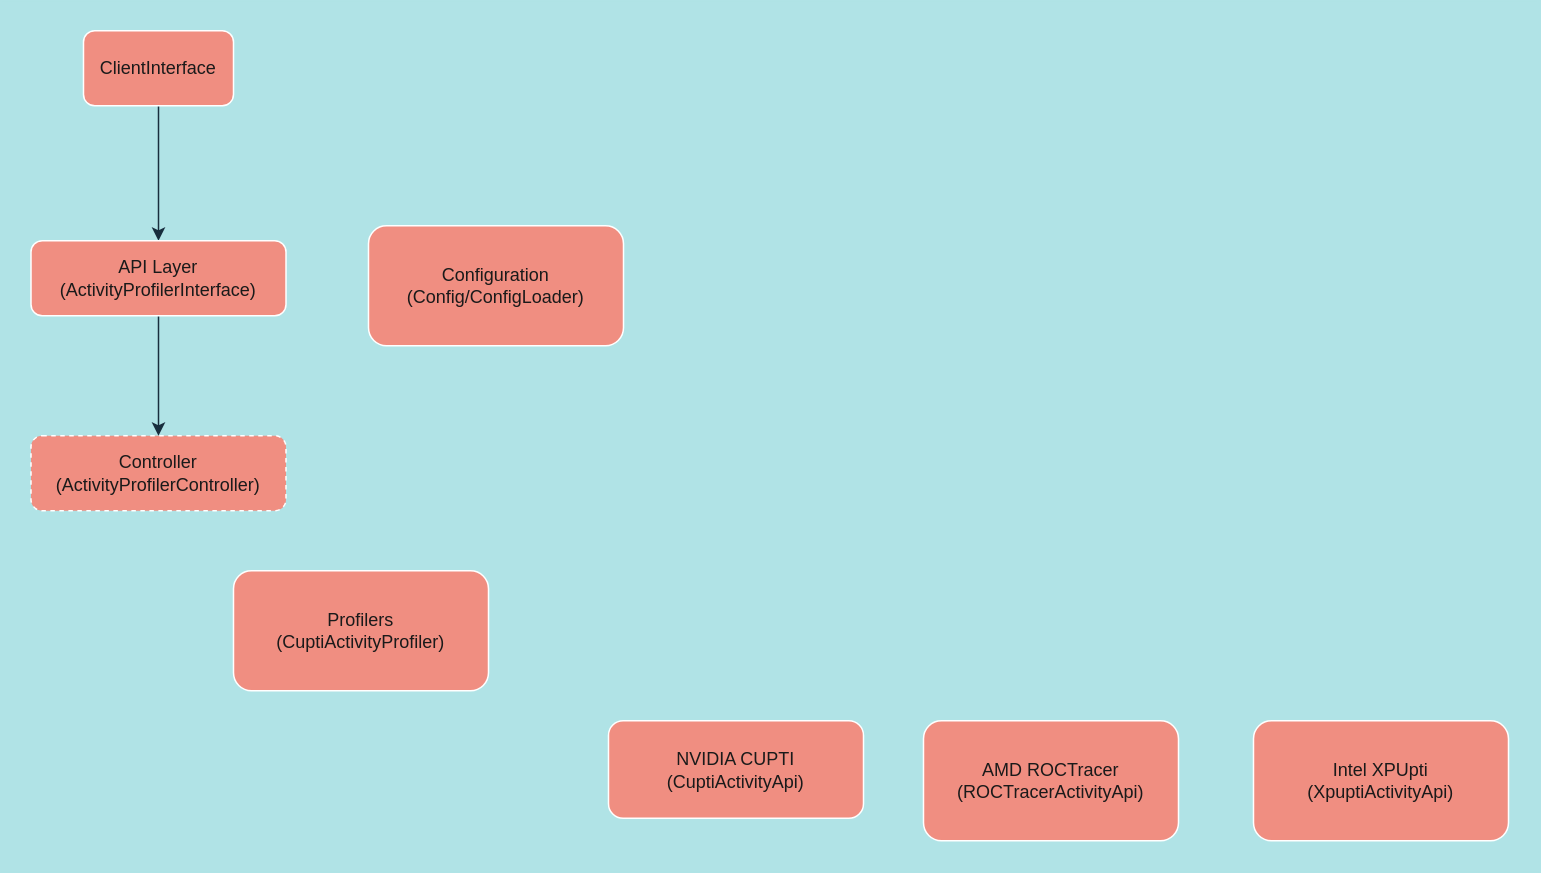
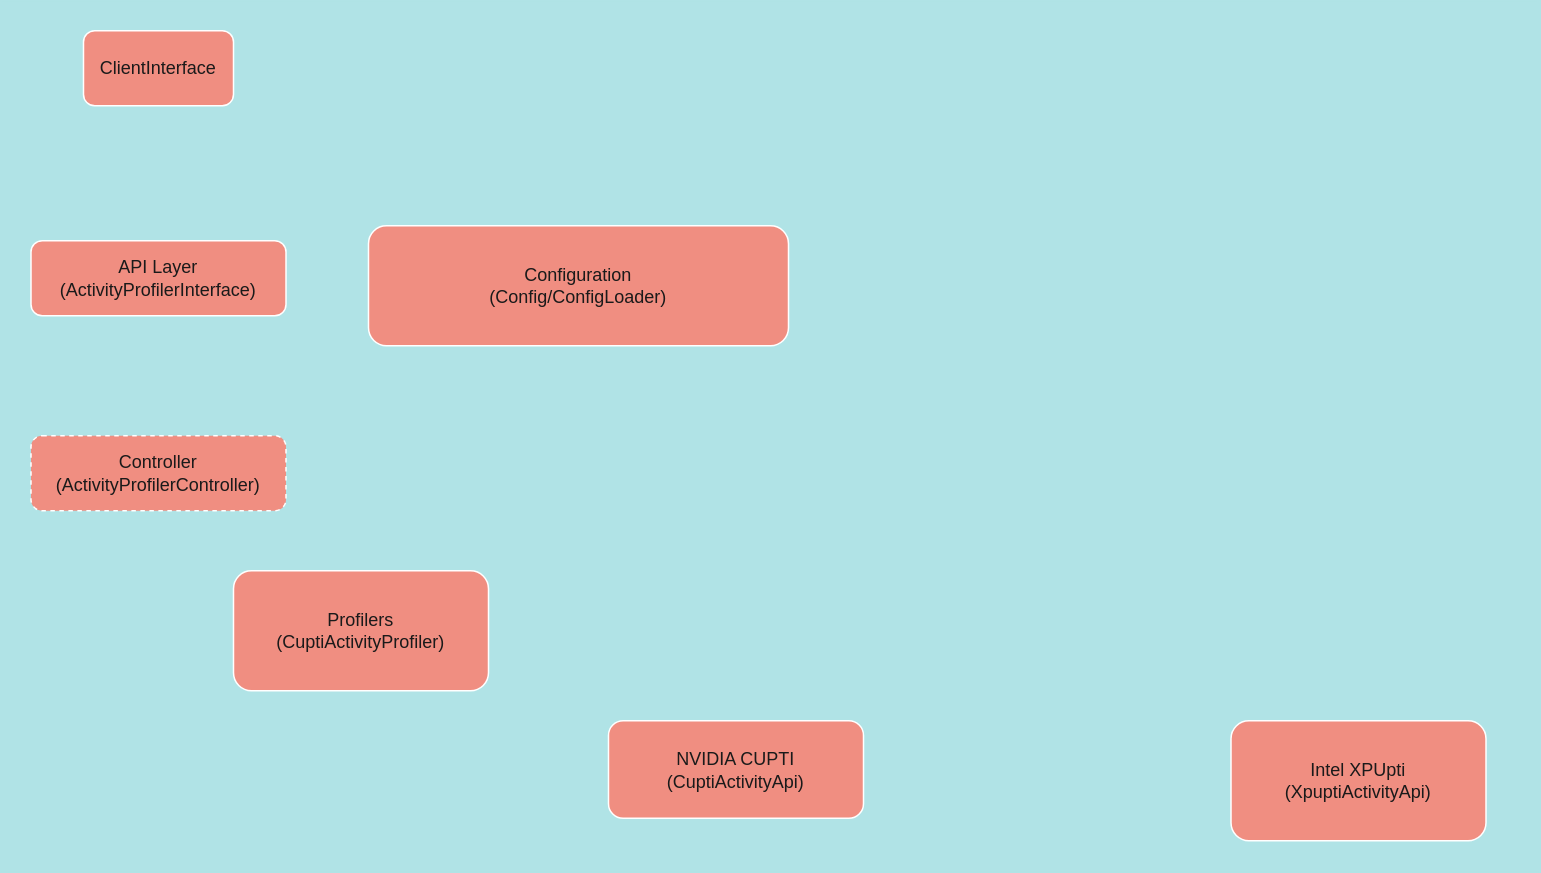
edge "ClientInterface" -> "API Layer (ActivityProfilerInterface)": removed
node "Configuration (Config/ConfigLoader)": size 255x120 -> 420x120
edge "API Layer (ActivityProfilerInterface)" -> "Controller (ActivityProfilerController)": removed
node "AMD ROCTracer (ROCTracerActivityApi)": removed
node "Intel XPUpti (XpuptiActivityApi)": moved (1381, 781) -> (1358, 781)
